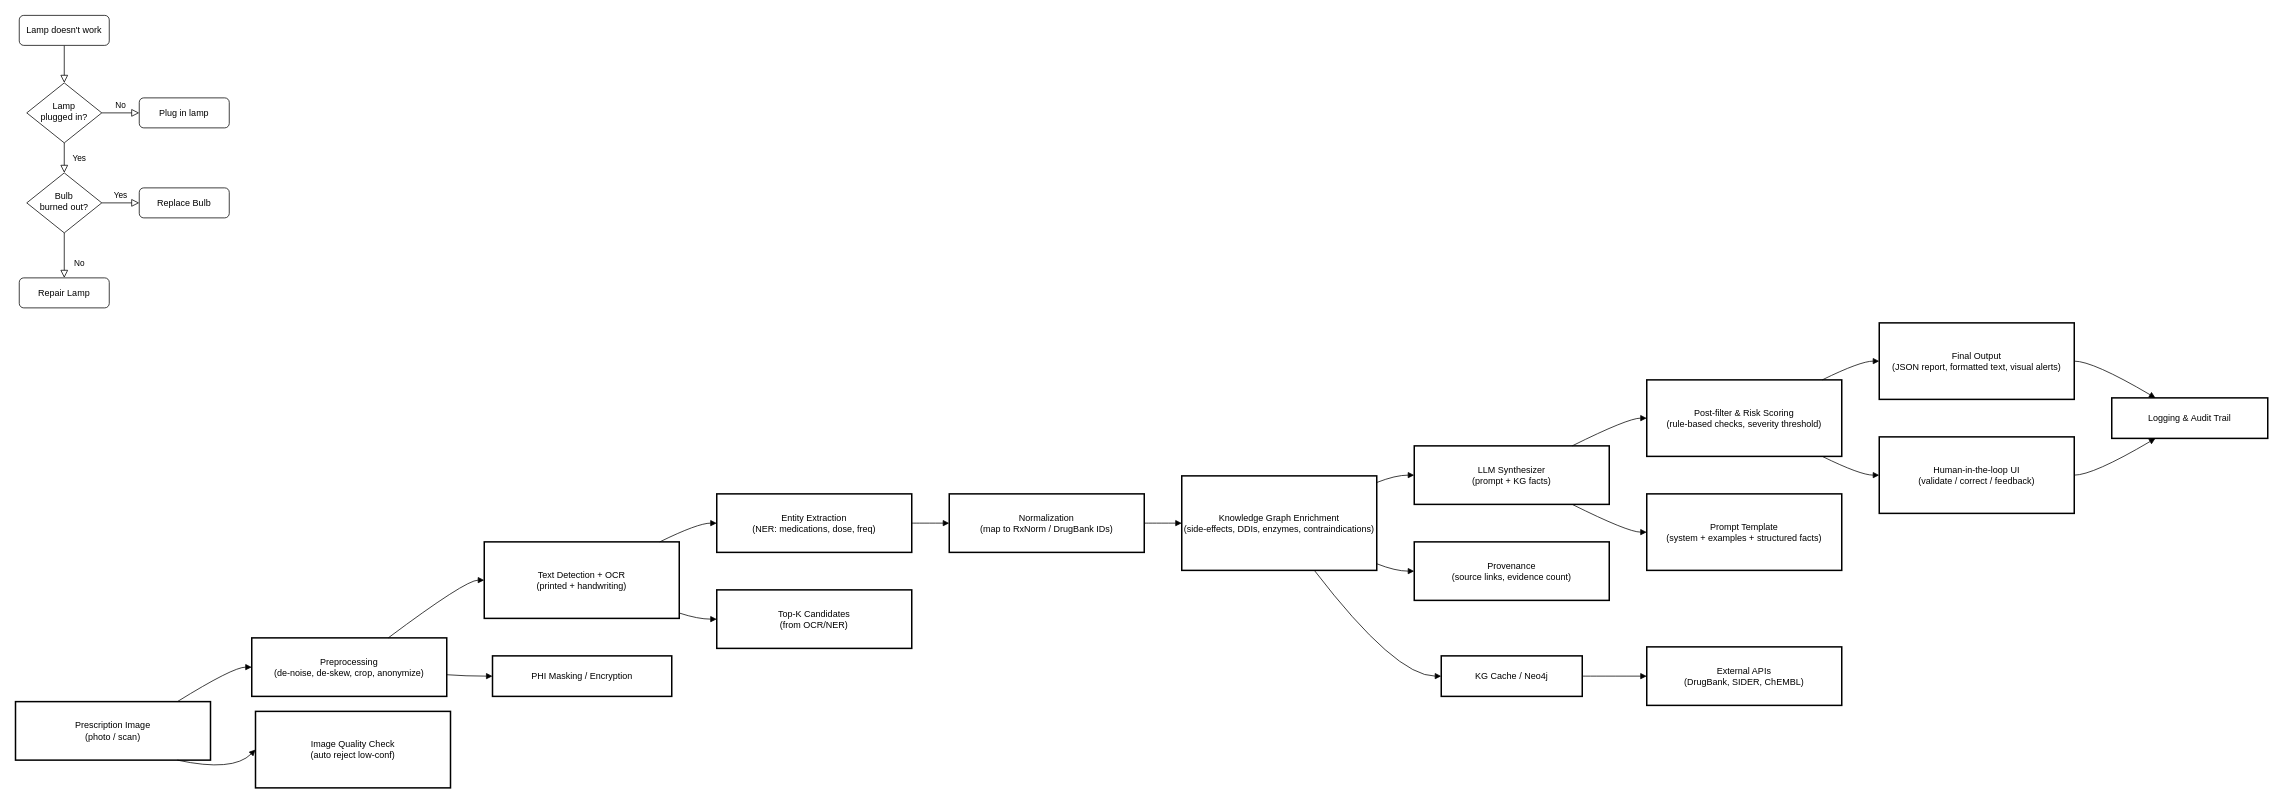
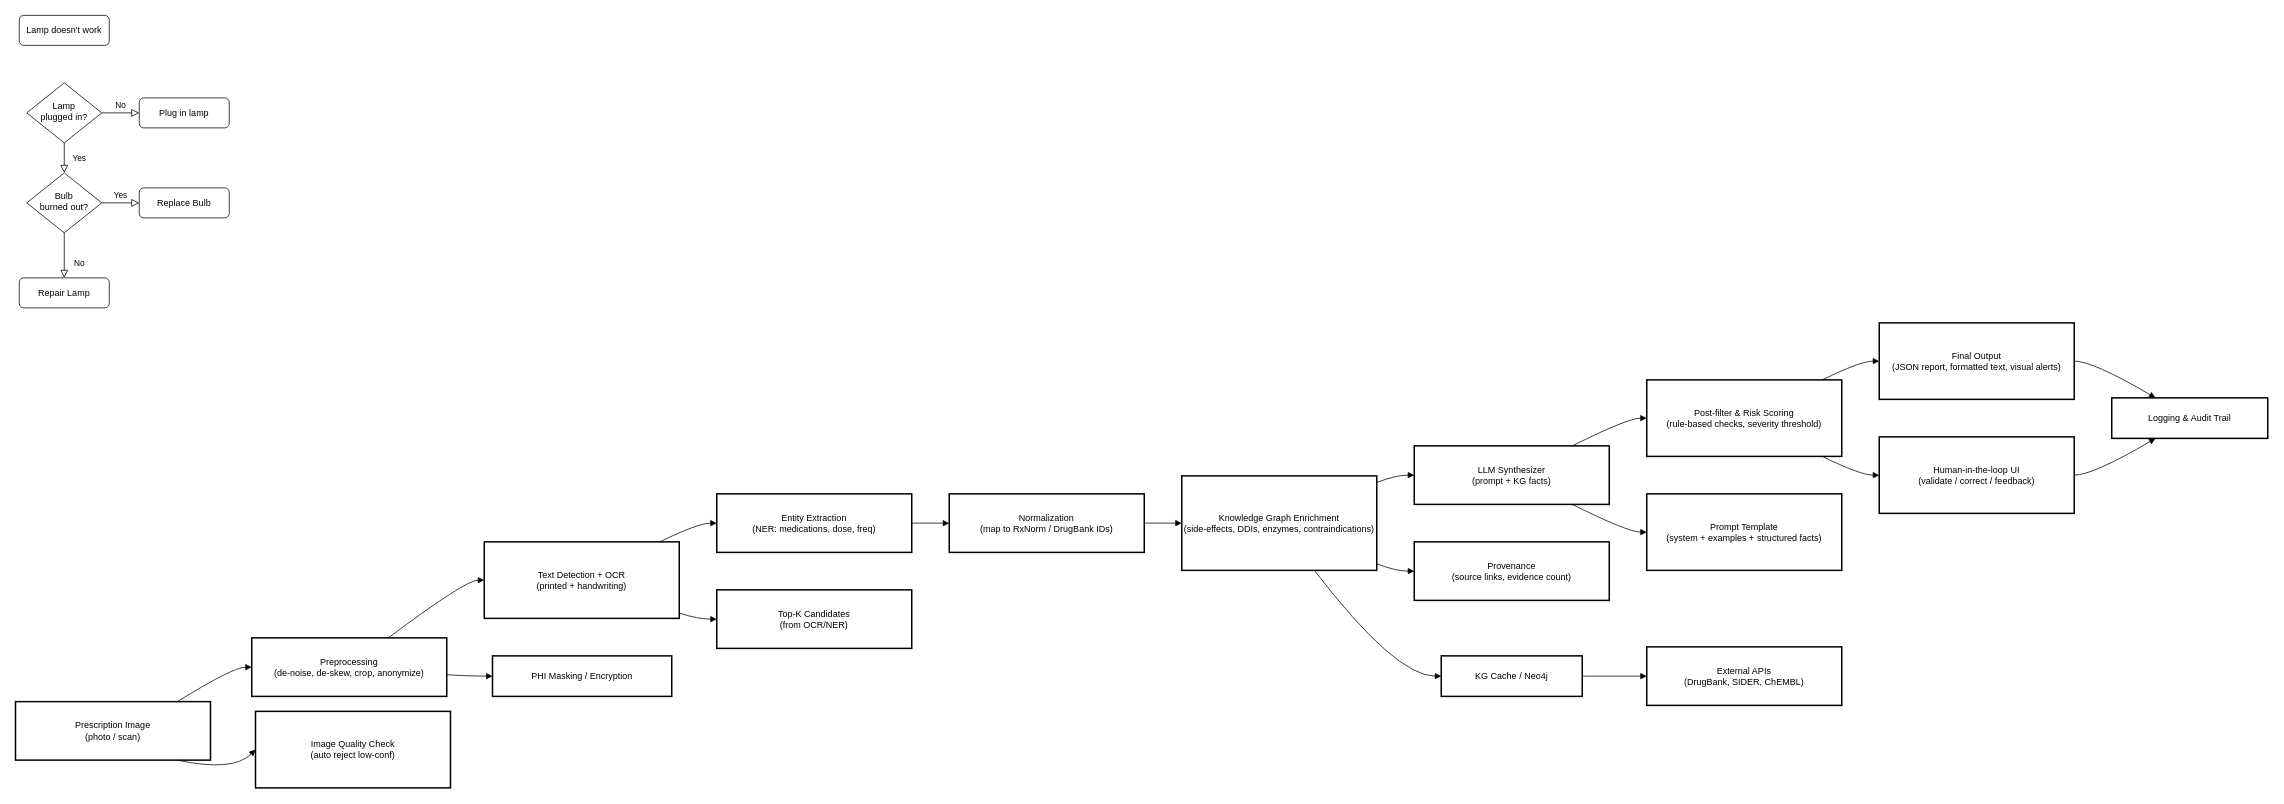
edge "Lamp doesn't work" -> "Lamp plugged in?": removed
